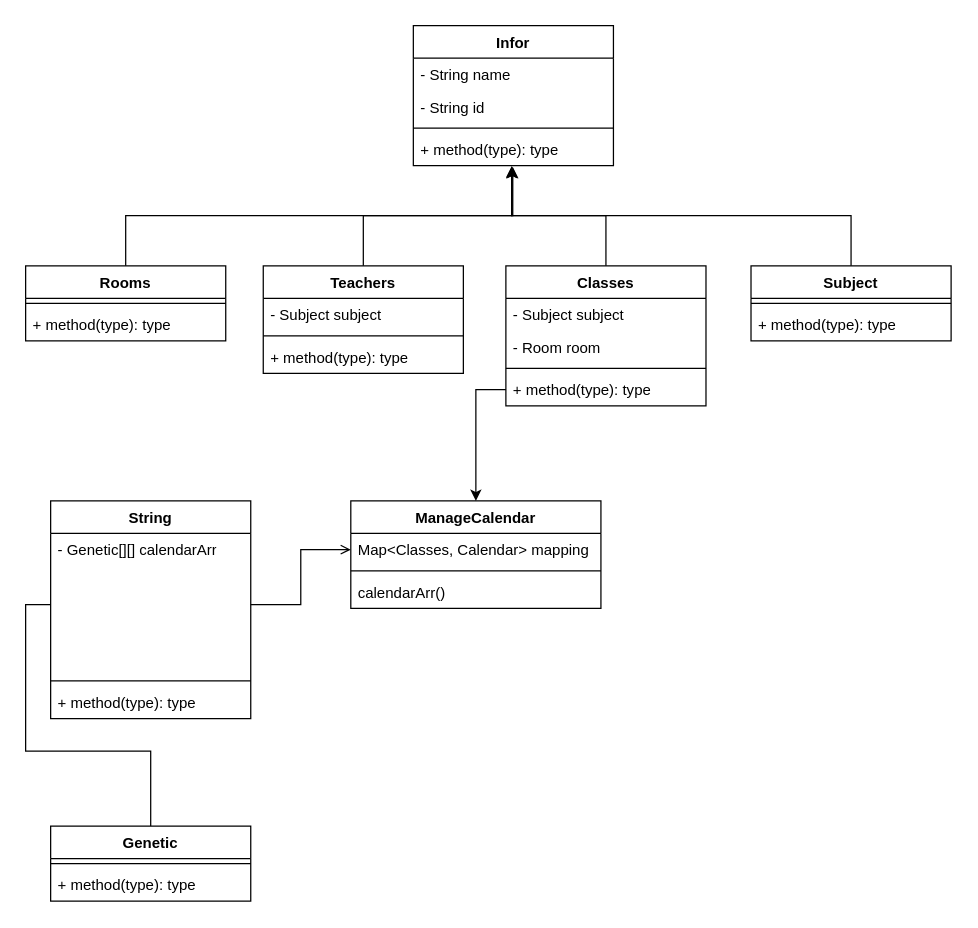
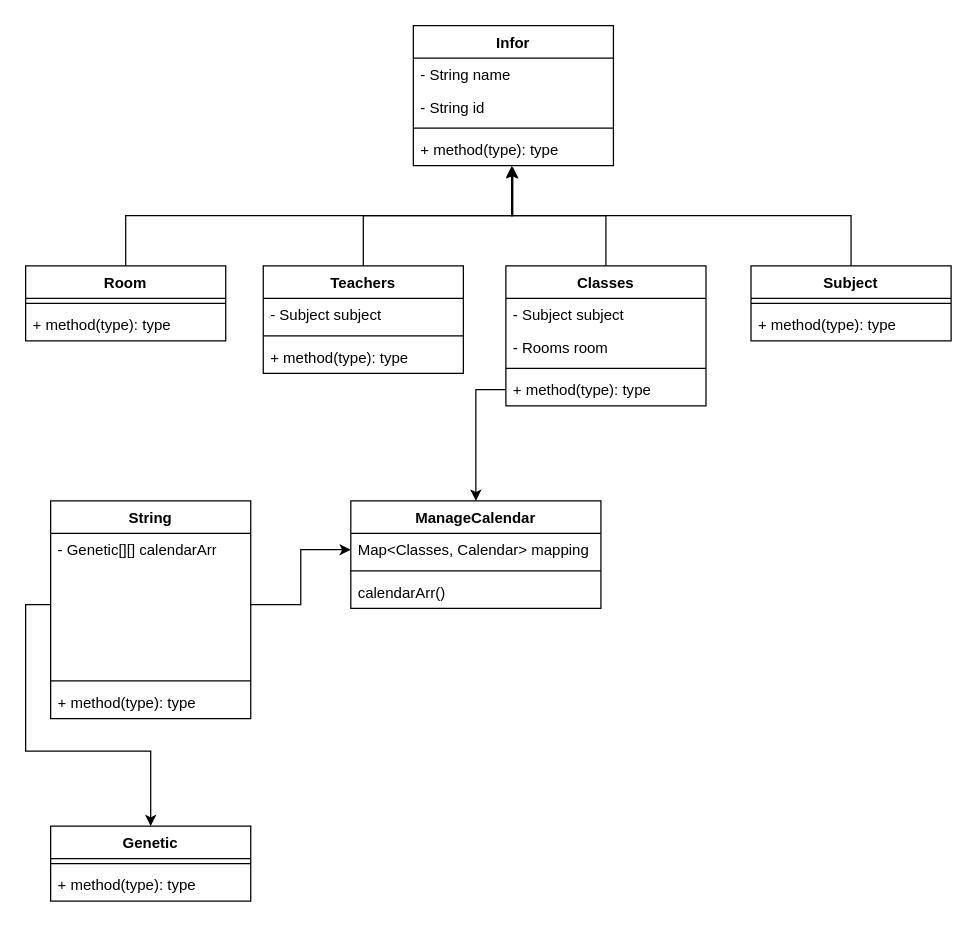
node "Rooms": label "Rooms" -> "Room"
node "- Room room": label "- Room room" -> "- Rooms room"
edge "- Genetic[][] calendarArr" -> "Map<Classes, Calendar> mapping": arrowhead open -> classic
edge "- Genetic[][] calendarArr" -- "Genetic": arrowhead none -> classic
